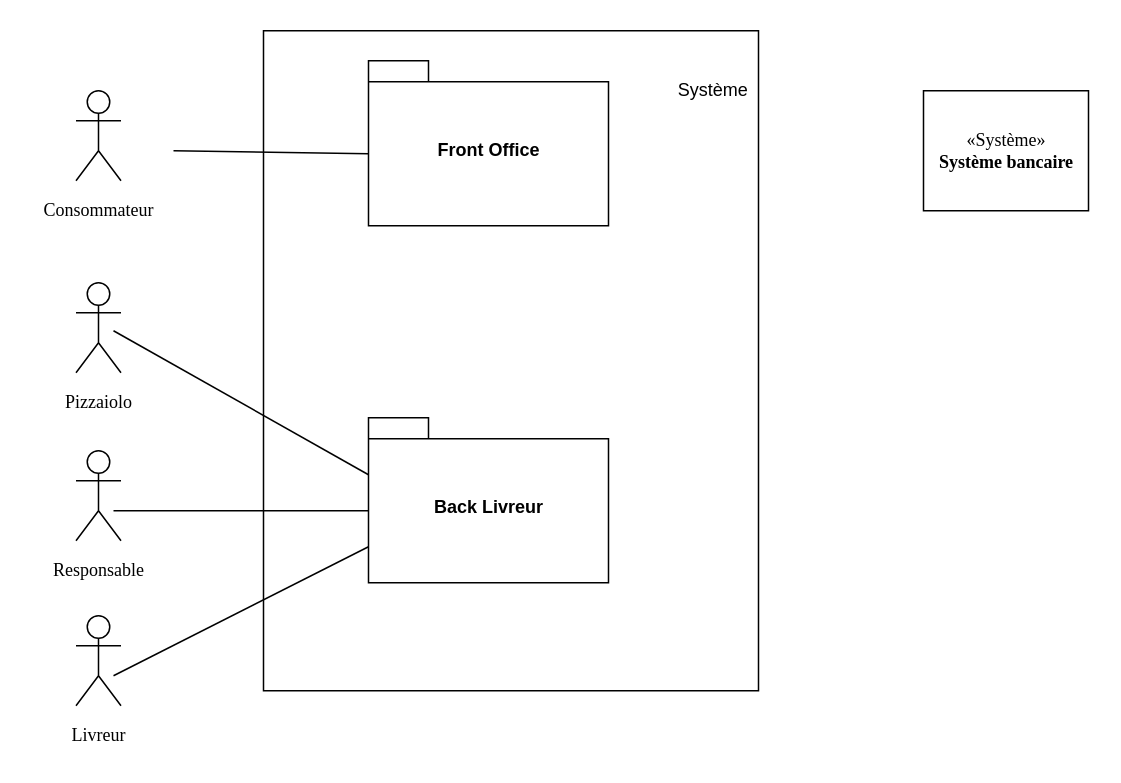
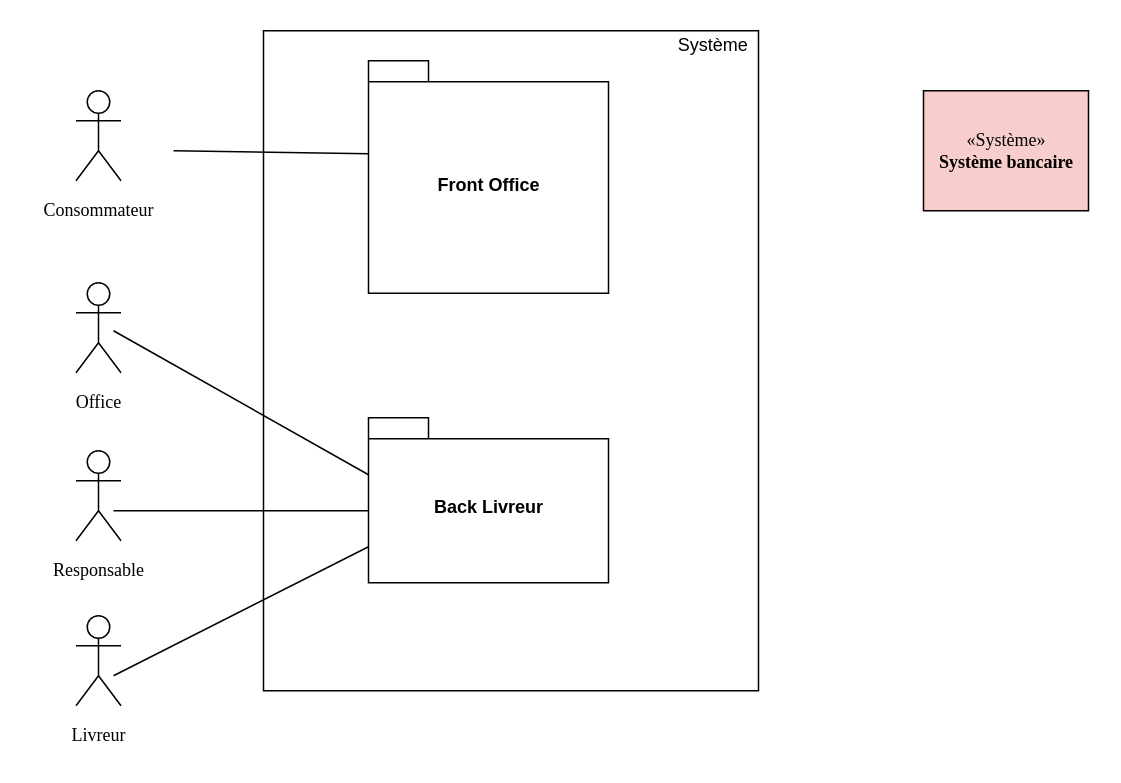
node "Système": moved (713, 91) -> (713, 46)
node "Front Office": size 240x165 -> 240x233
node "«Système» Système bancaire": fillcolor #ffffff -> #f8cecc
node "Pizzaiolo": label "Pizzaiolo" -> "Office"
